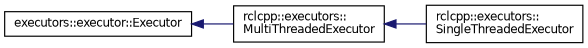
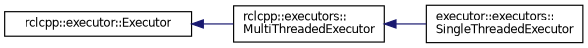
node "executors::executor::Executor": label "executors::executor::Executor" -> "rclcpp::executor::Executor"
node "rclcpp::executors:: SingleThreadedExecutor": label "rclcpp::executors:: SingleThreadedExecutor" -> "executor::executors:: SingleThreadedExecutor"
